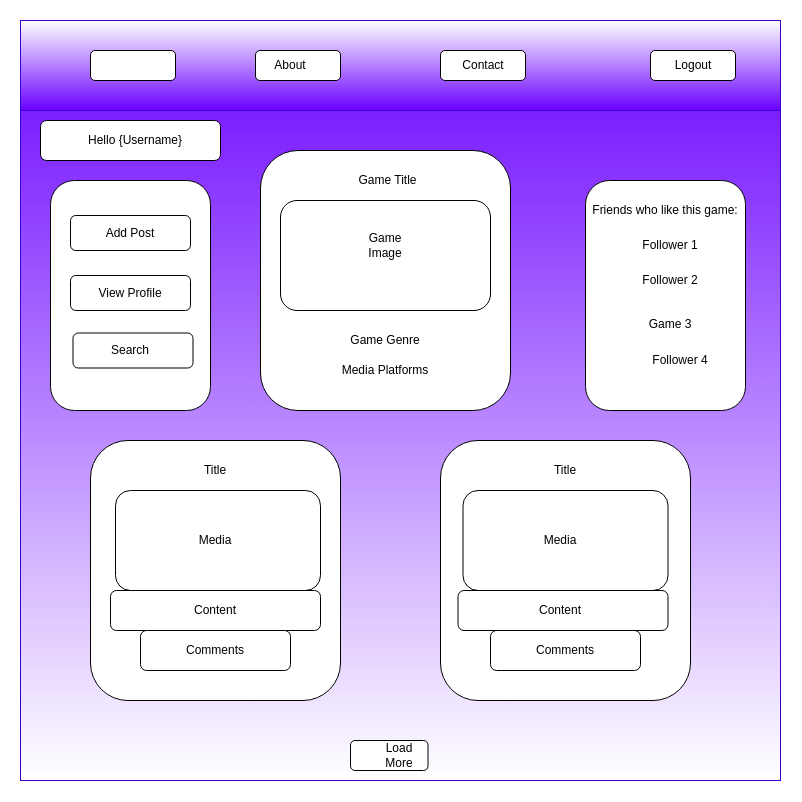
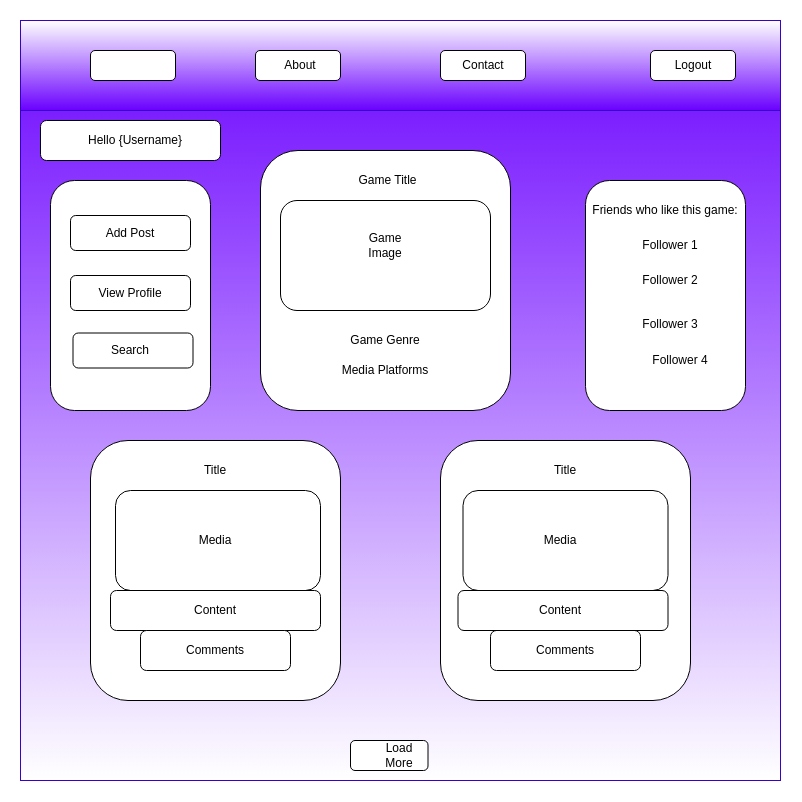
node "About": moved (291, 66) -> (301, 66)
node "Game 3": label "Game 3" -> "Follower 3"
